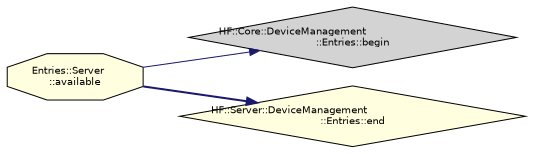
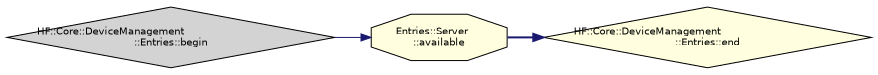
edge "Entries::Server ::available" -> "HF::Core::DeviceManagement ::Entries::begin": reversed
node "HF::Server::DeviceManagement ::Entries::end": label "HF::Server::DeviceManagement ::Entries::end" -> "HF::Core::DeviceManagement ::Entries::end"
